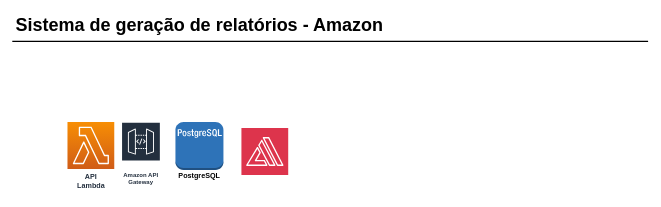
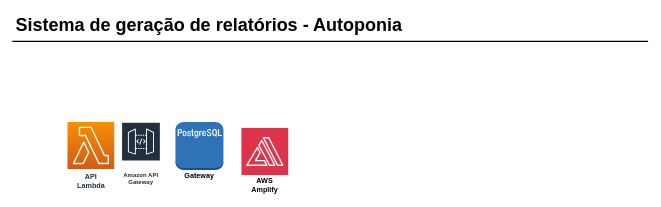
node "Sistema de geração de relatórios - Amazon": label "Sistema de geração de relatórios - Amazon" -> "Sistema de geração de relatórios - Autoponia"
node "PostgreSQL": label "PostgreSQL" -> "Gateway"
node "AWS Amplify": added
